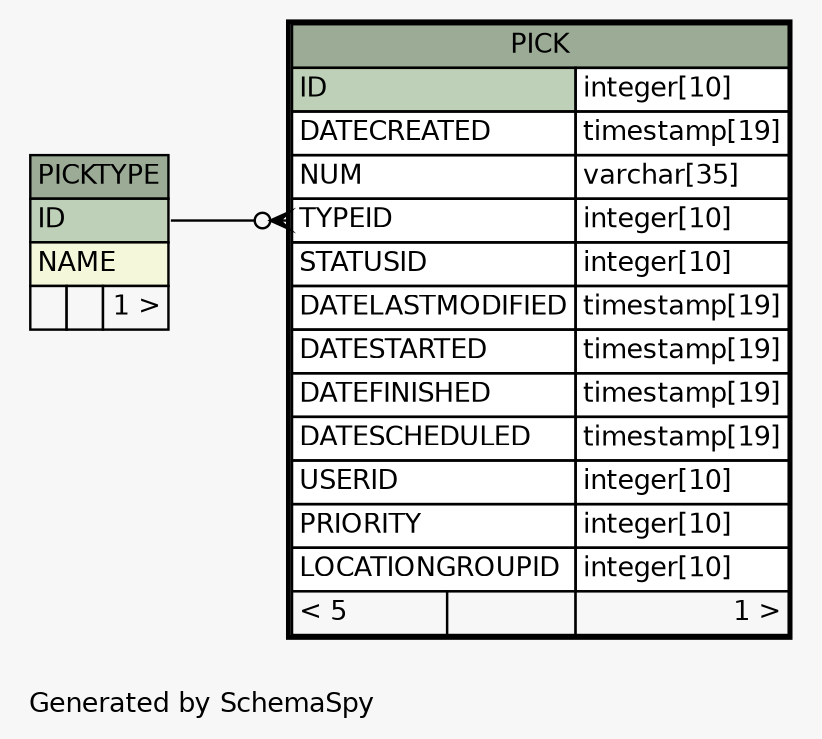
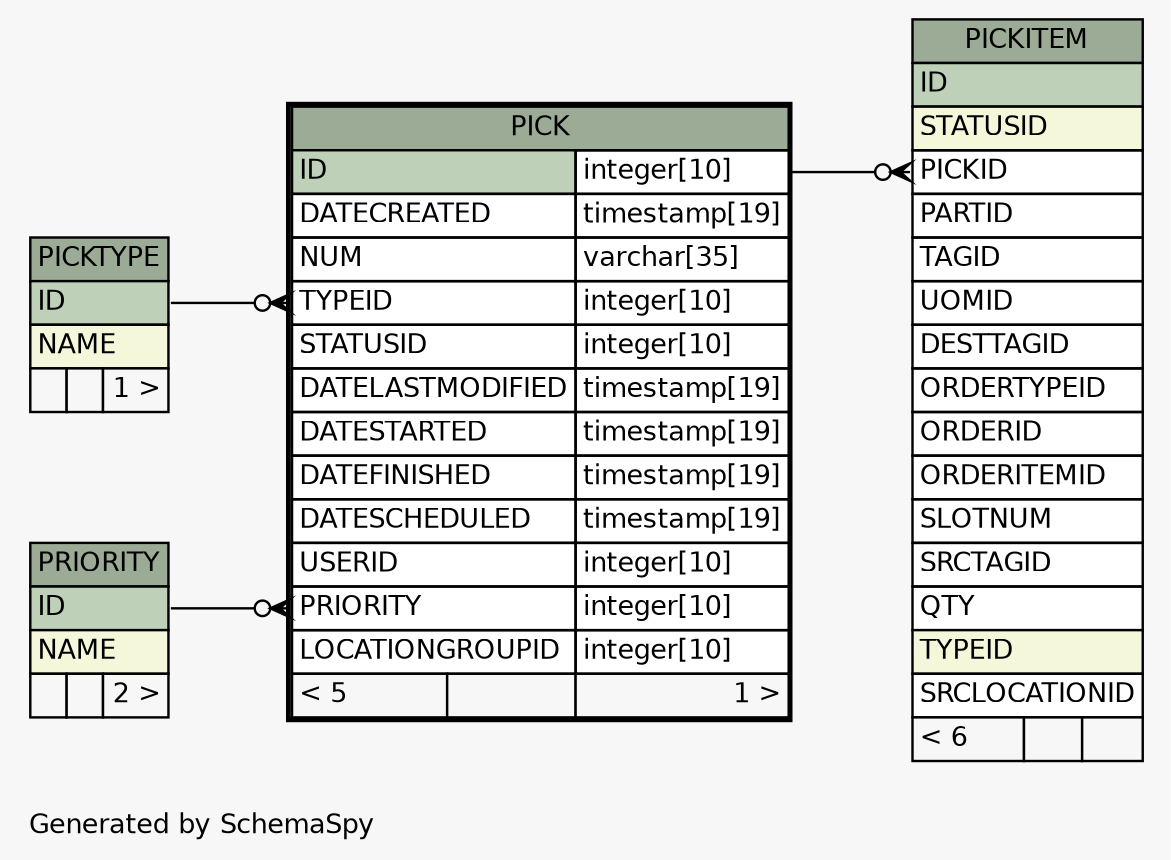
node "PICKITEM": added
node "PRIORITY": added
